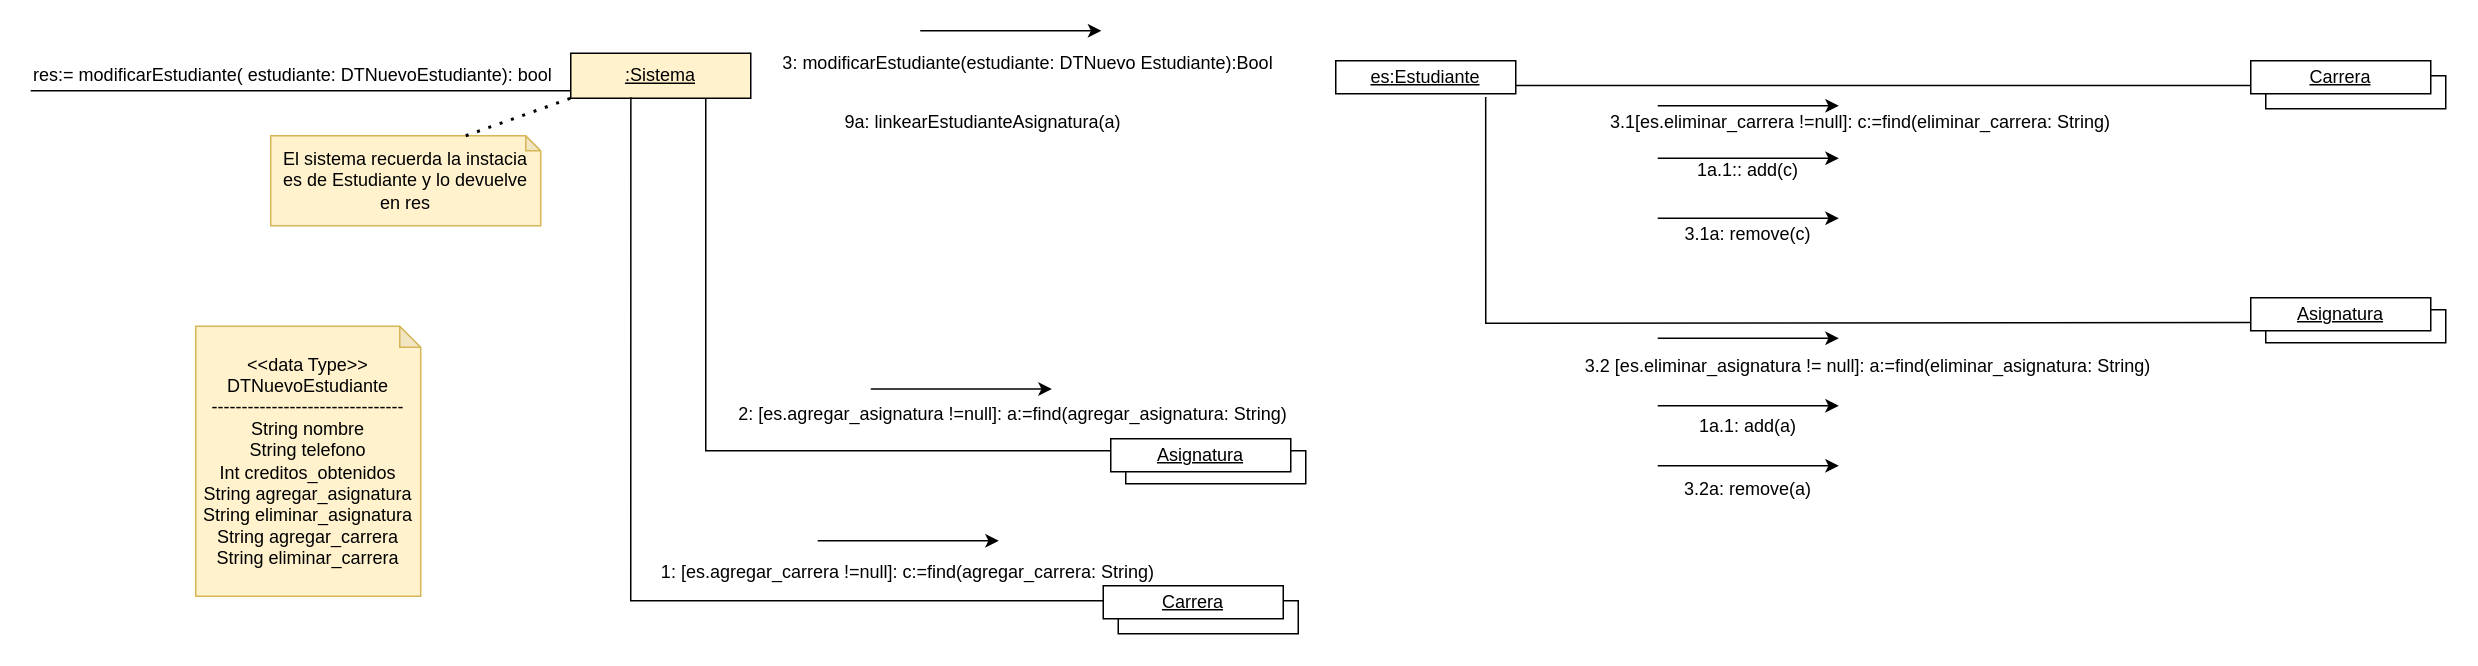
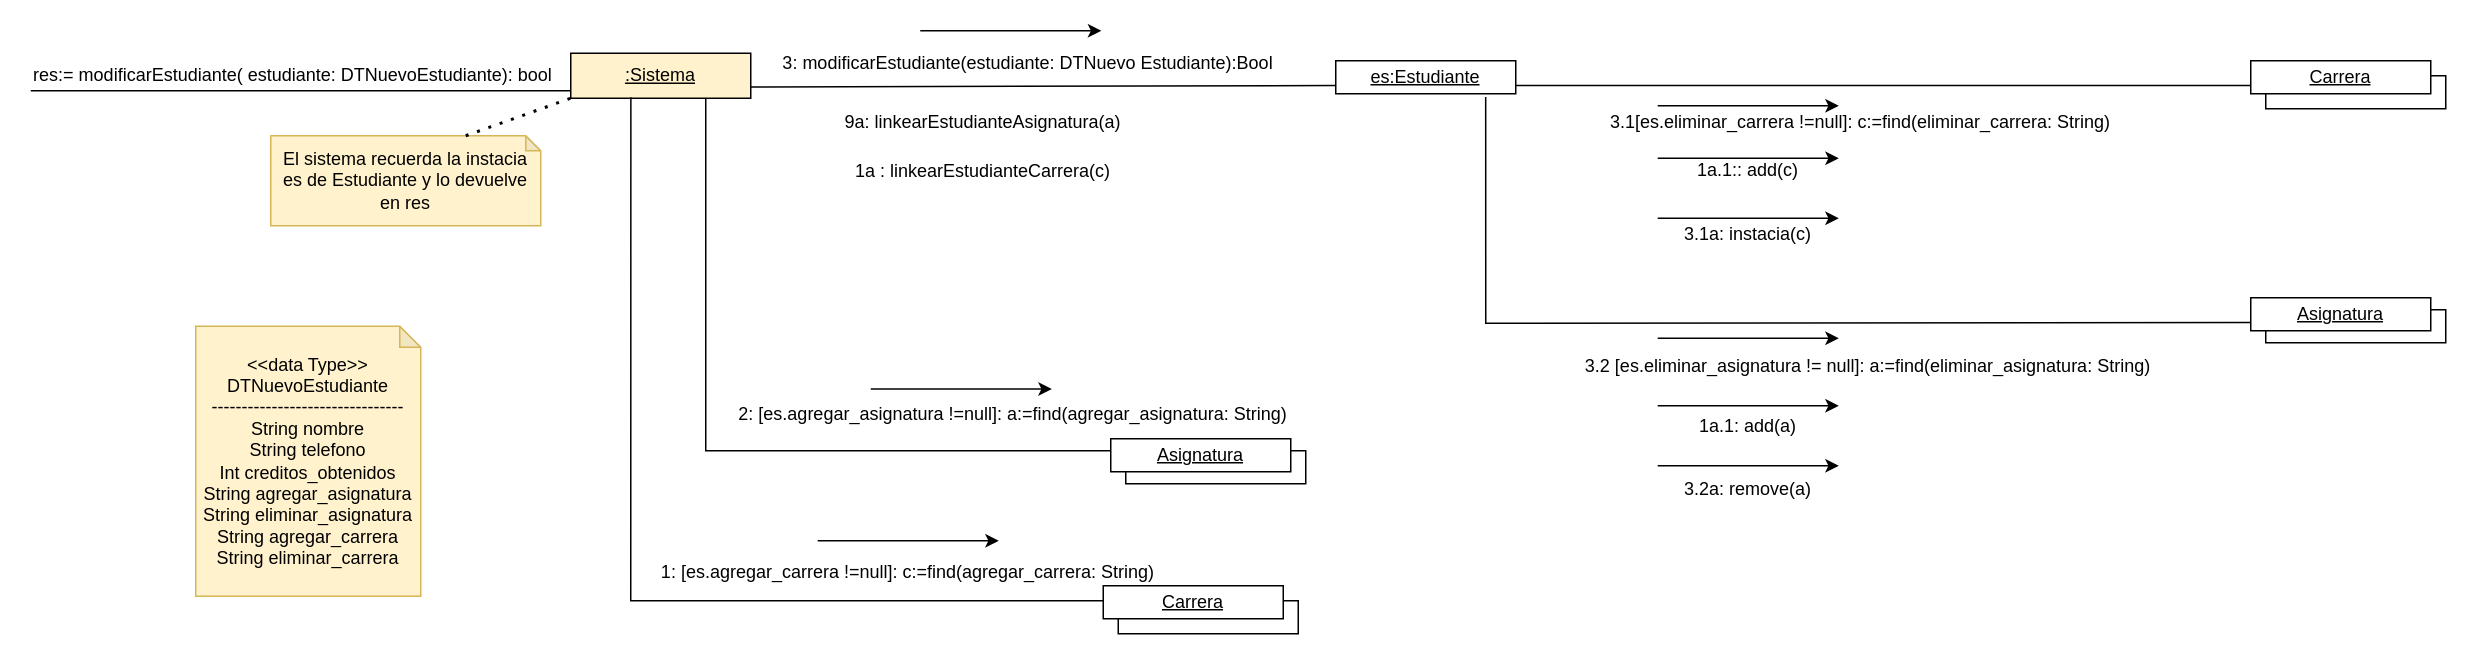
edge ":Sistema" -- "es:Estudiante": added
node "1a : linkearEstudianteCarrera(c)": added
node "3.1a: remove(c)": label "3.1a: remove(c)" -> "3.1a: instacia(c)"
